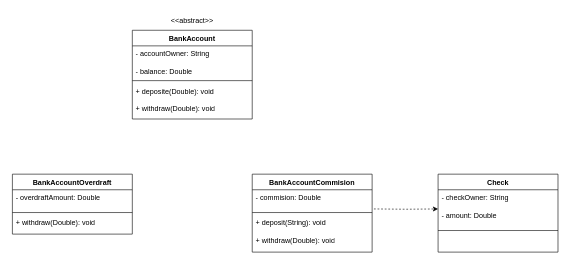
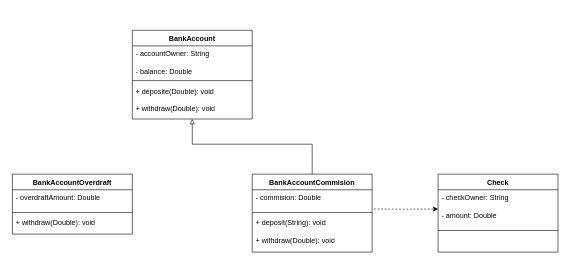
node "<<abstract>>": removed
edge "BankAccountCommision" -> "+ deposite(Double): void + withdraw(Double): void": added
